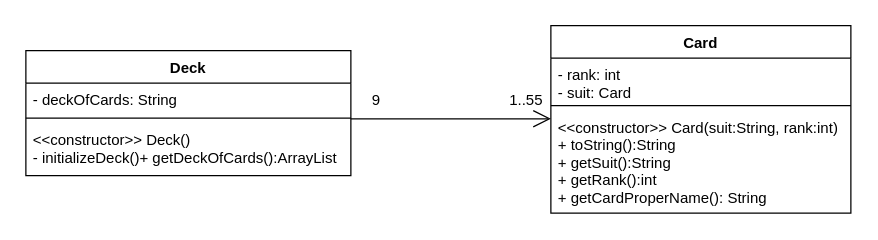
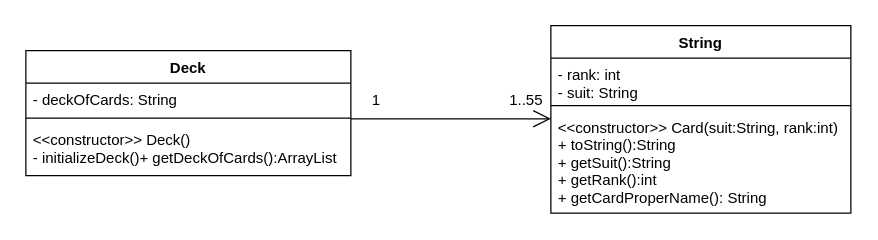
node "Card": label "Card" -> "String"
node "- rank: int - suit: Card": label "- rank: int - suit: Card" -> "- rank: int - suit: String"
node "9": label "9" -> "1"
